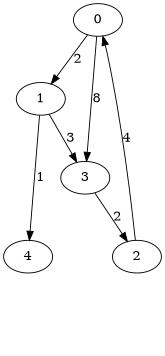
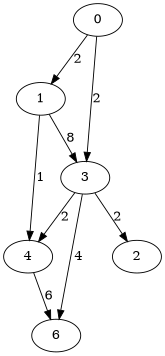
edge "0" -> "3": label "8" -> "2"
edge "1" -> "3": label "3" -> "8"
edge "2" -> "0": removed, label "4"
edge "3" -> "4": added, label "2"
node "6": added
